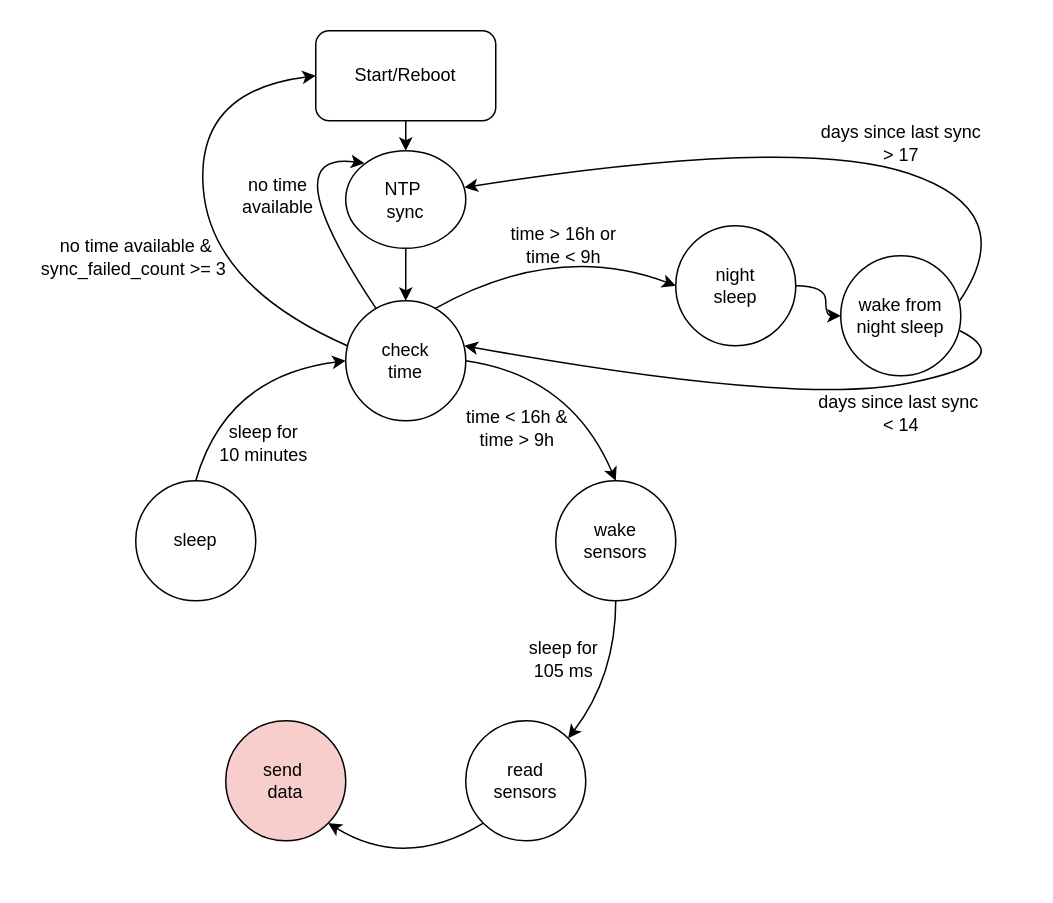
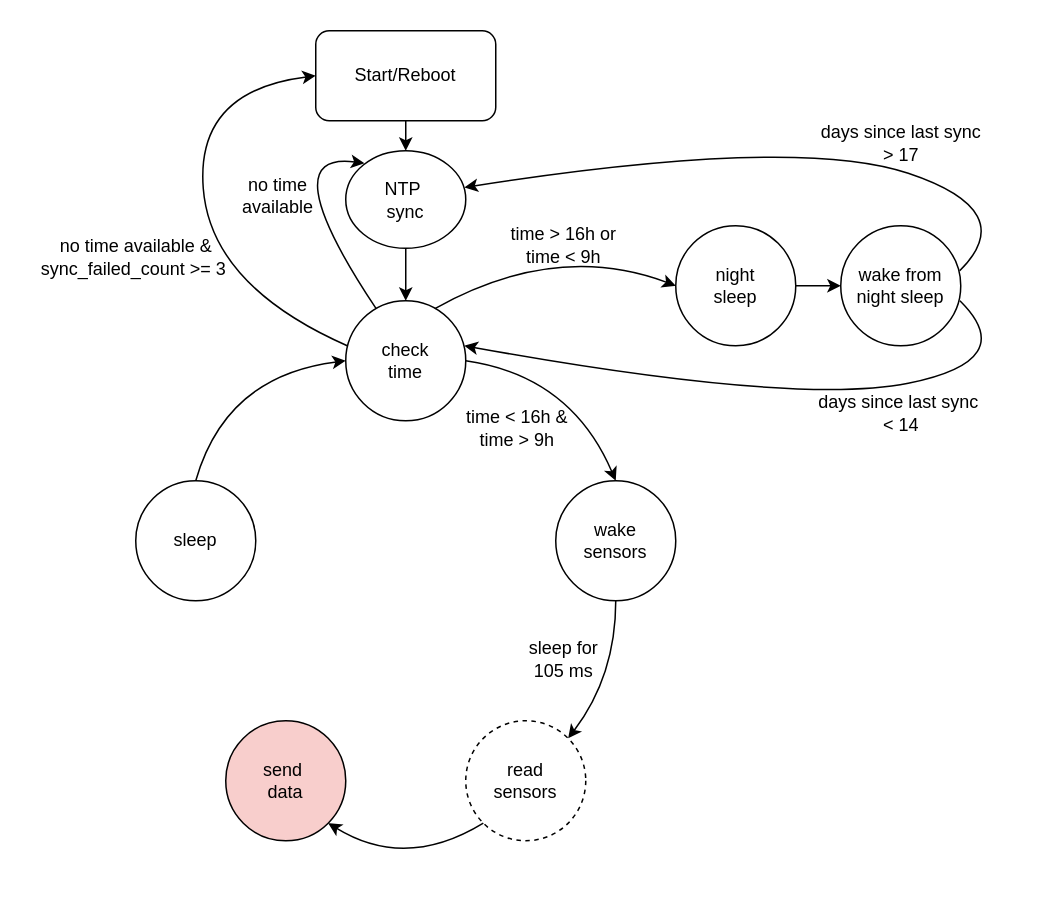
node "wake from night sleep": moved (901, 316) -> (901, 286)
node "sleep for 10 minutes": removed
node "read sensors": style solid -> dashed
